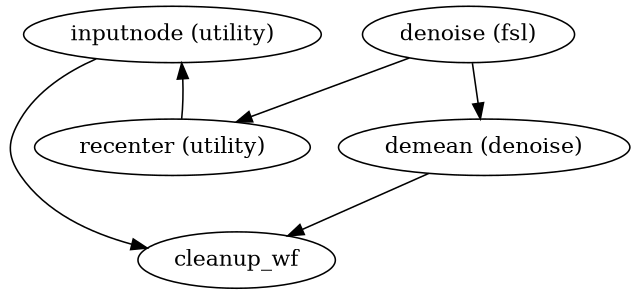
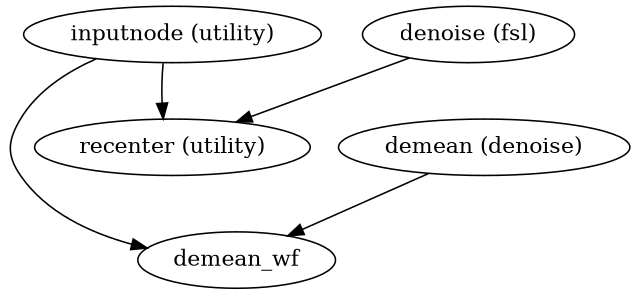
edge "denoise (fsl)" -> "demean (denoise)": removed
edge "recenter (utility)" -> "inputnode (utility)": reversed
node "cleanup_wf": label "cleanup_wf" -> "demean_wf"
